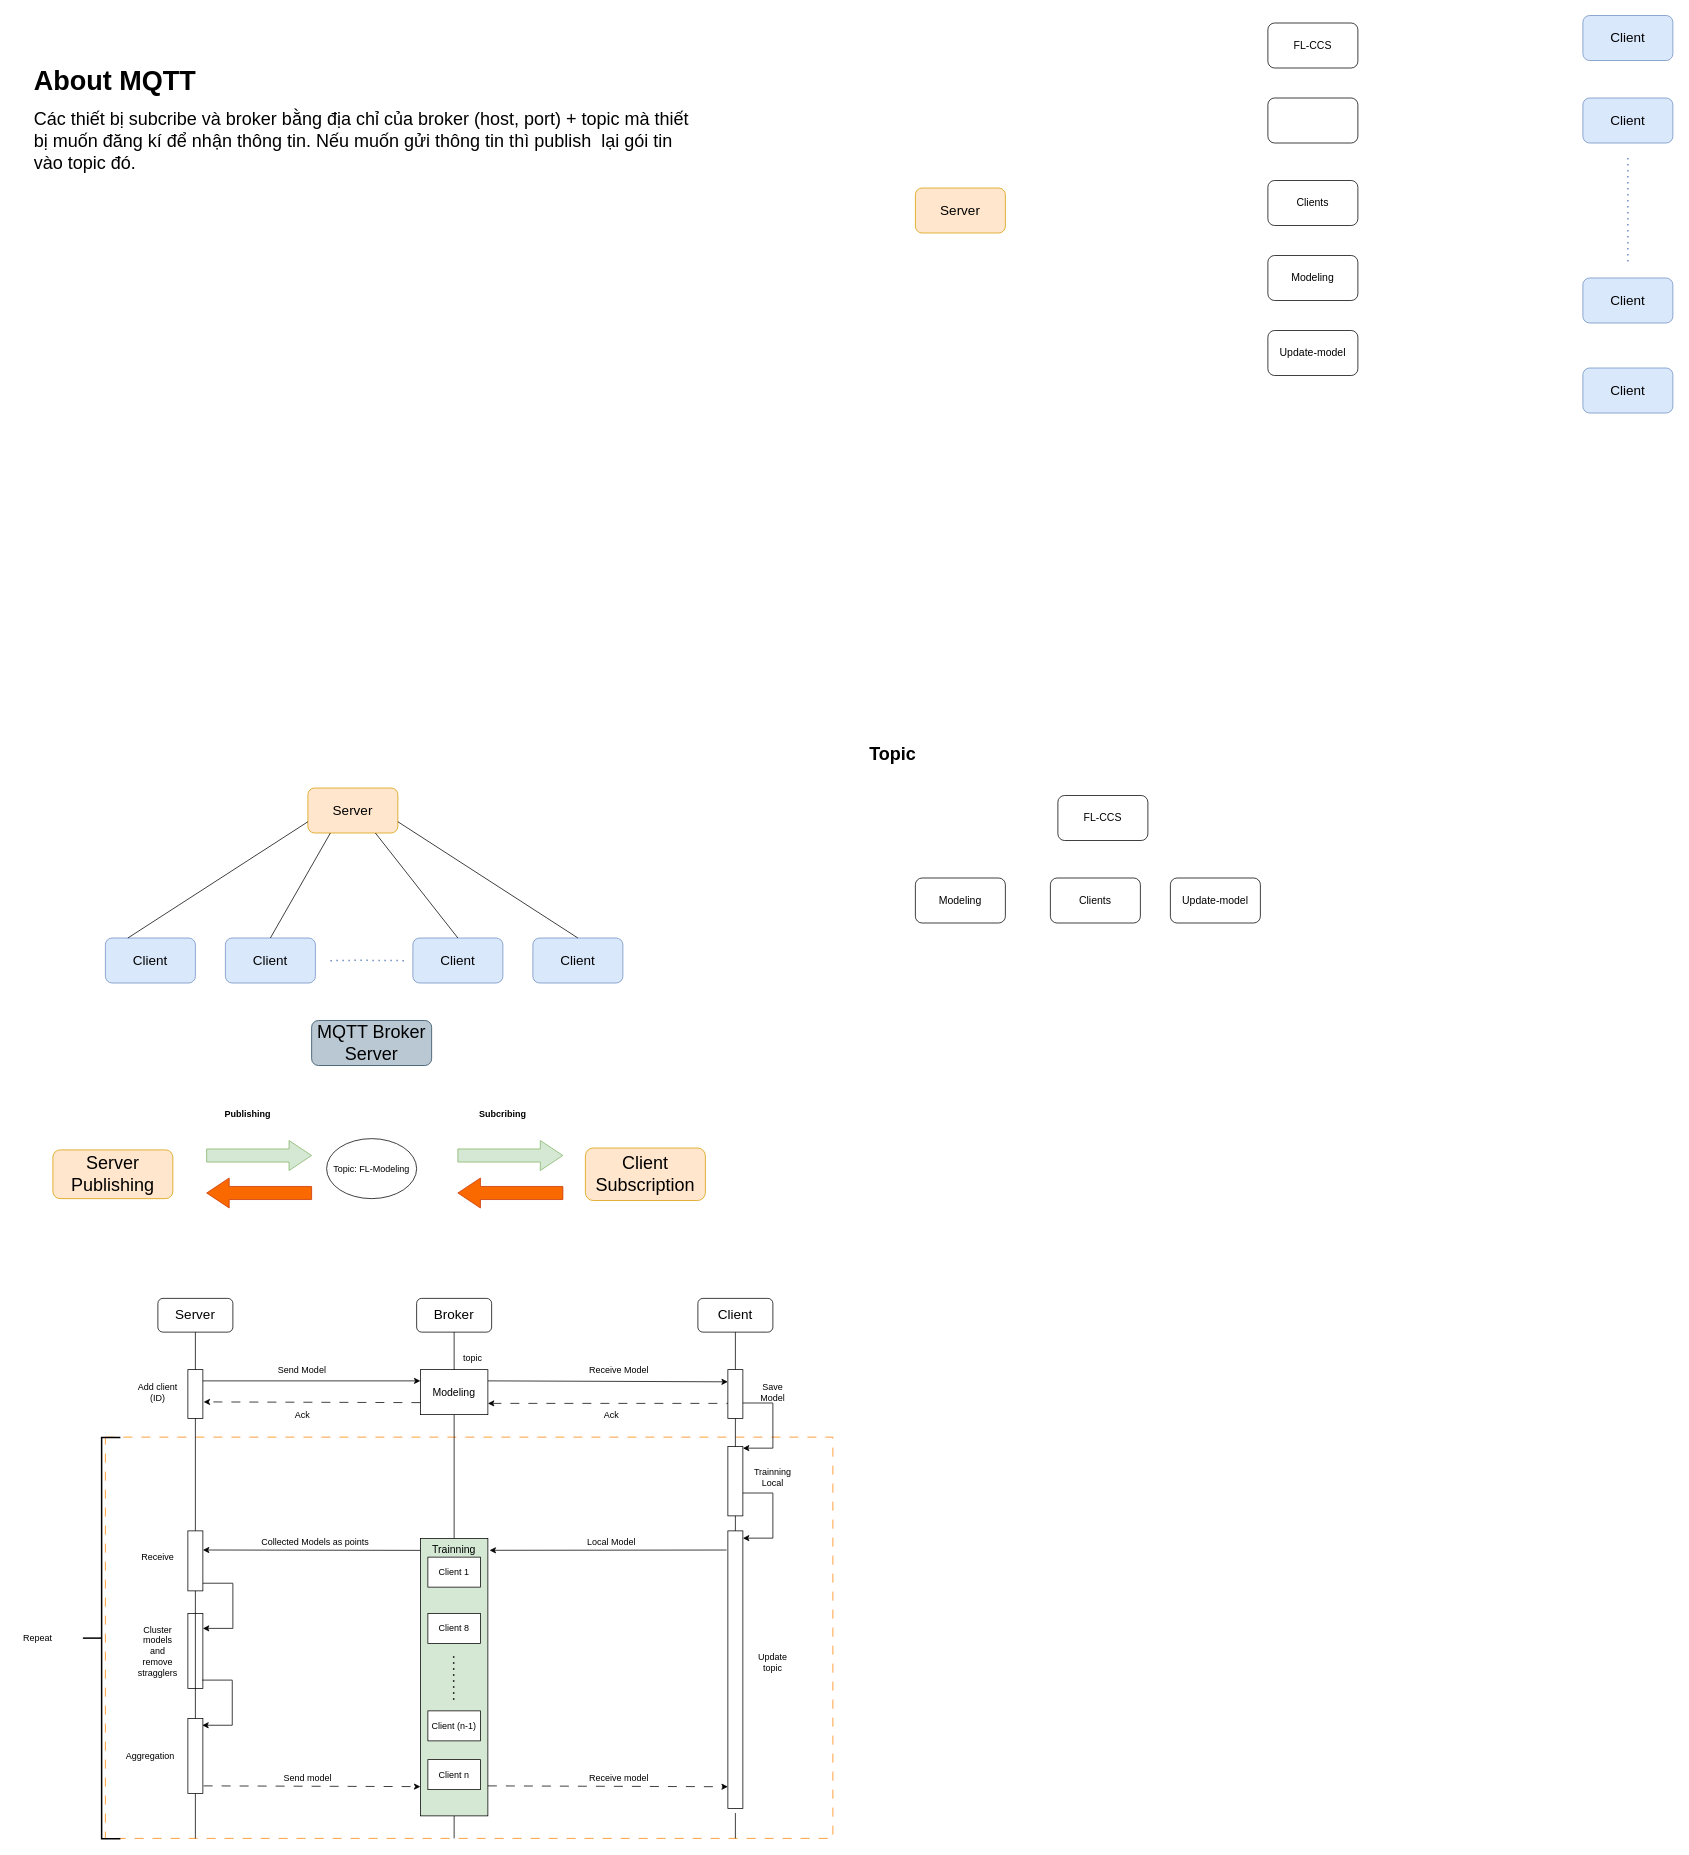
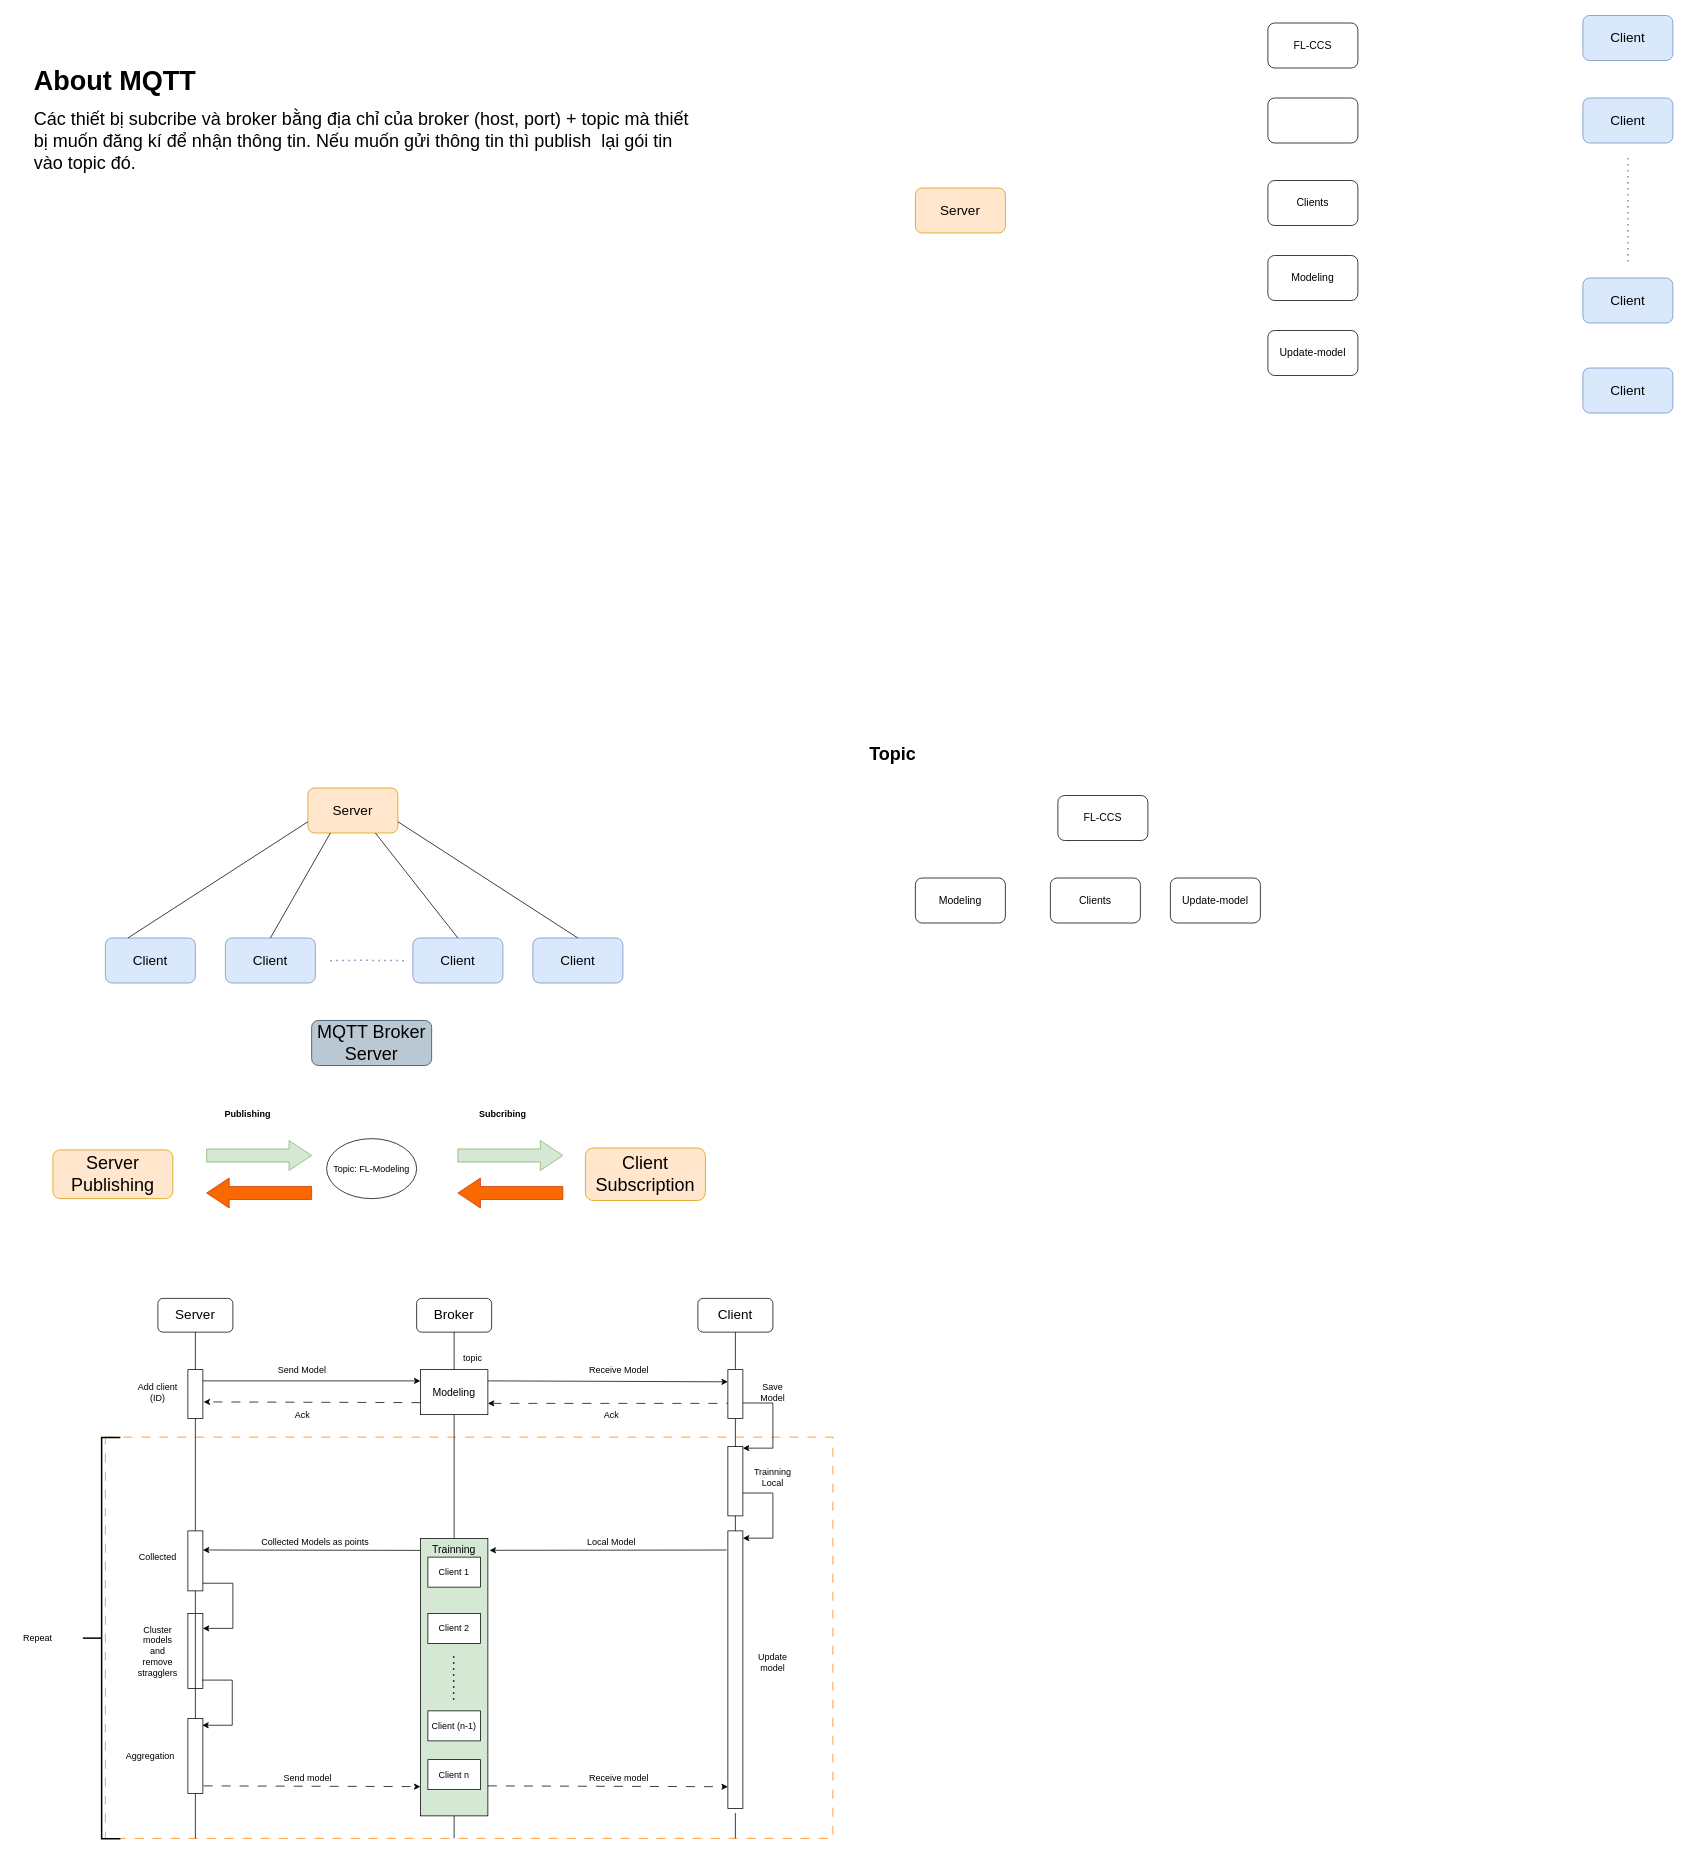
node "Receive": label "Receive" -> "Collected"
node "Client 8": label "Client 8" -> "Client 2"
node "Update topic": label "Update topic" -> "Update model"
